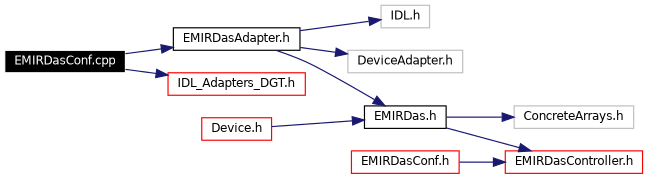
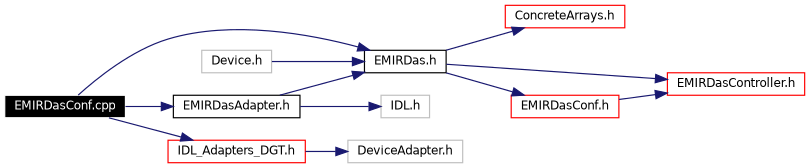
edge "EMIRDasConf.cpp" -> "EMIRDas.h": added
edge "EMIRDasAdapter.h" -> "DeviceAdapter.h": now "IDL_Adapters_DGT.h" -> "DeviceAdapter.h"
edge "EMIRDas.h" -> "EMIRDasConf.h": added
node "ConcreteArrays.h": color grey75 -> red
node "Device.h": color red -> grey75
